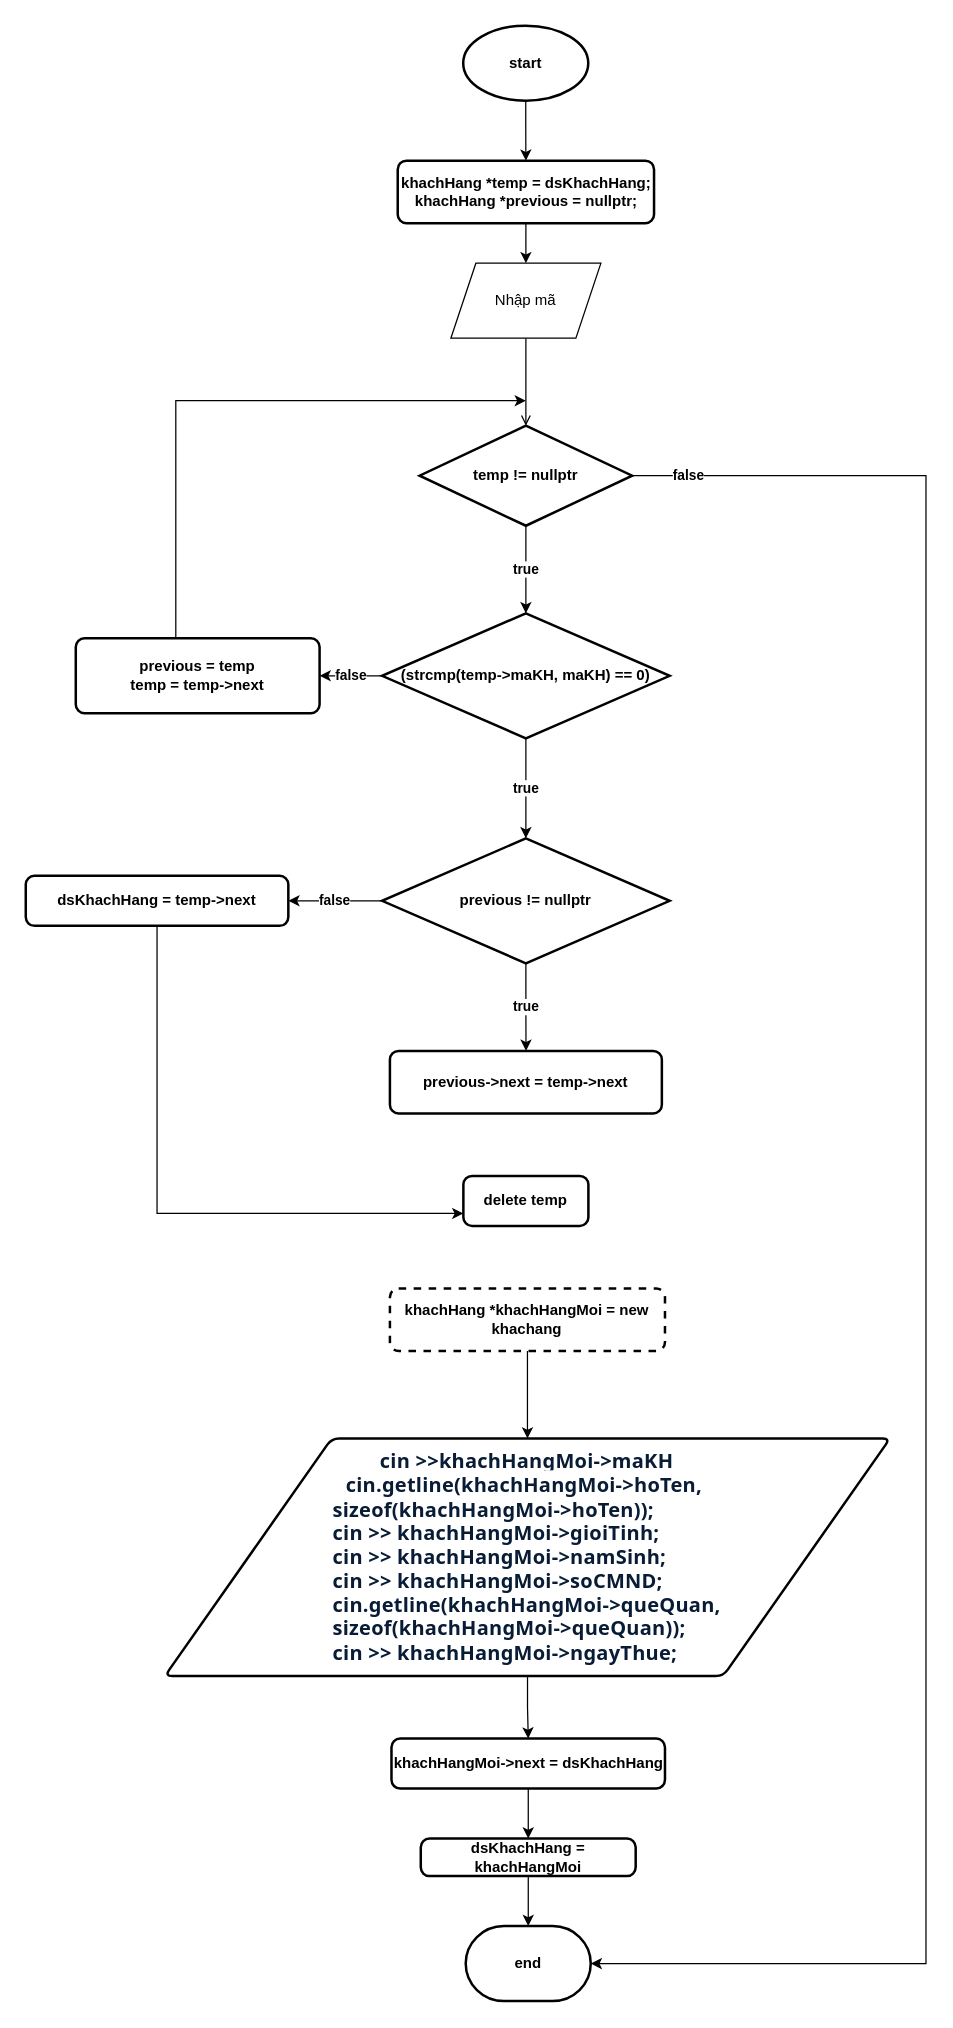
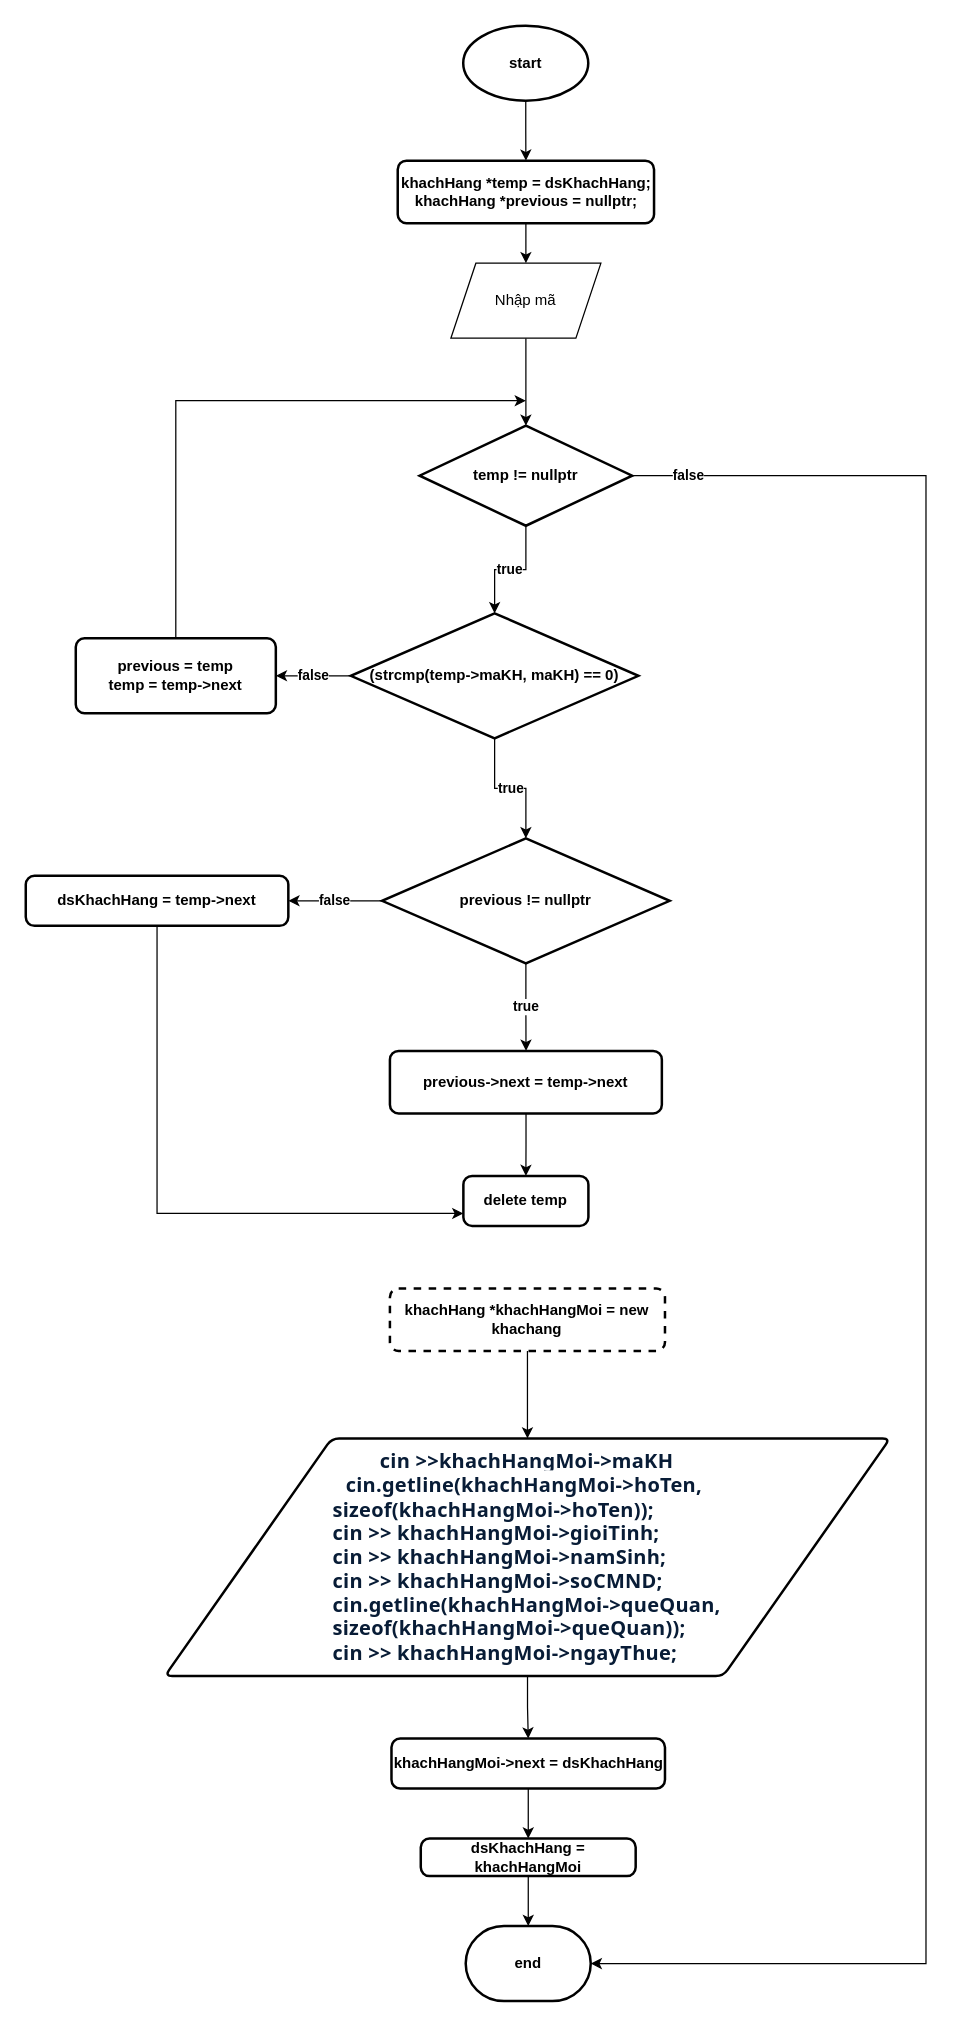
edge "Nhập mã" -> "temp != nullptr": arrowhead open -> classic
node "previous = temp temp = temp->next": size 244x75 -> 200x75
node "(strcmp(temp->maKH, maKH) == 0)": moved (526, 676) -> (494, 676)
edge "previous->next = temp->next" -> "delete temp": added
